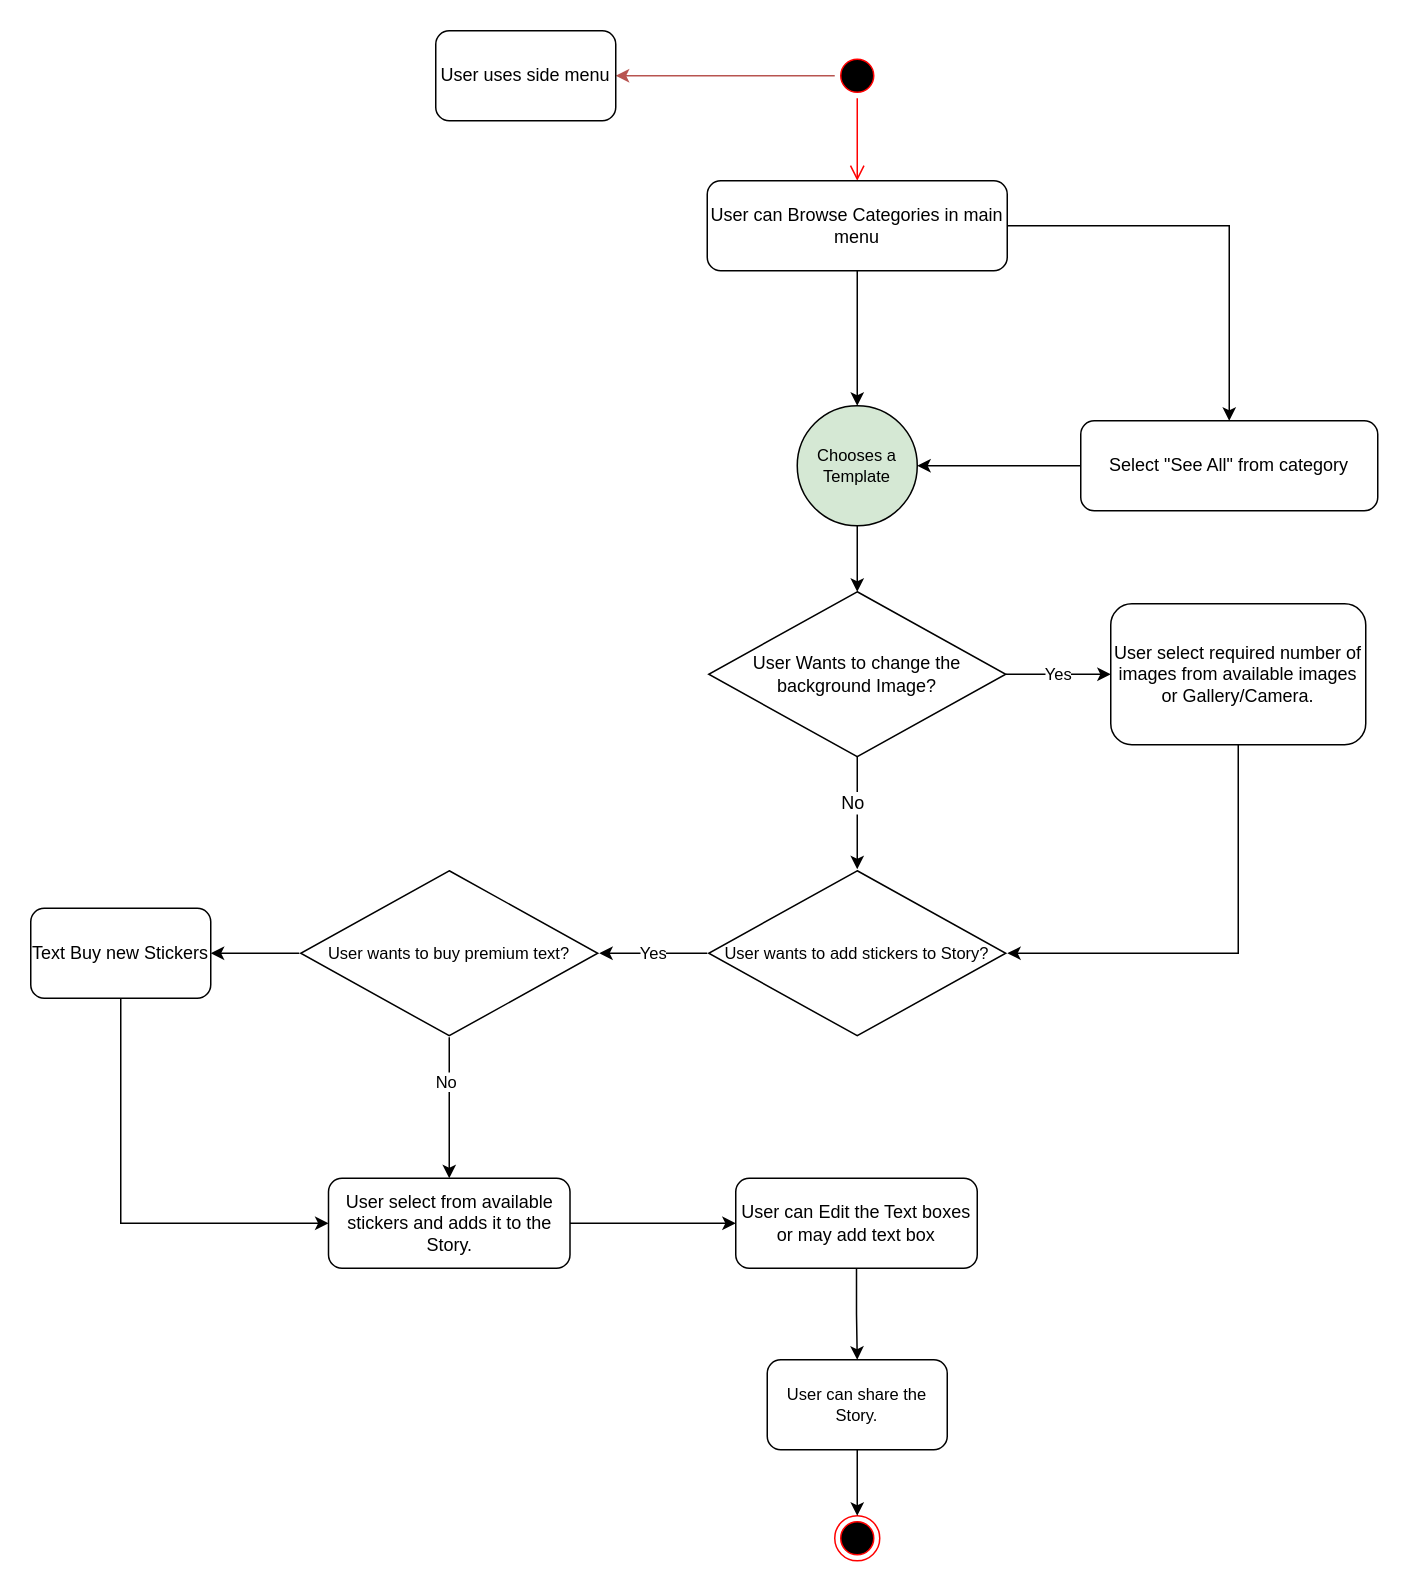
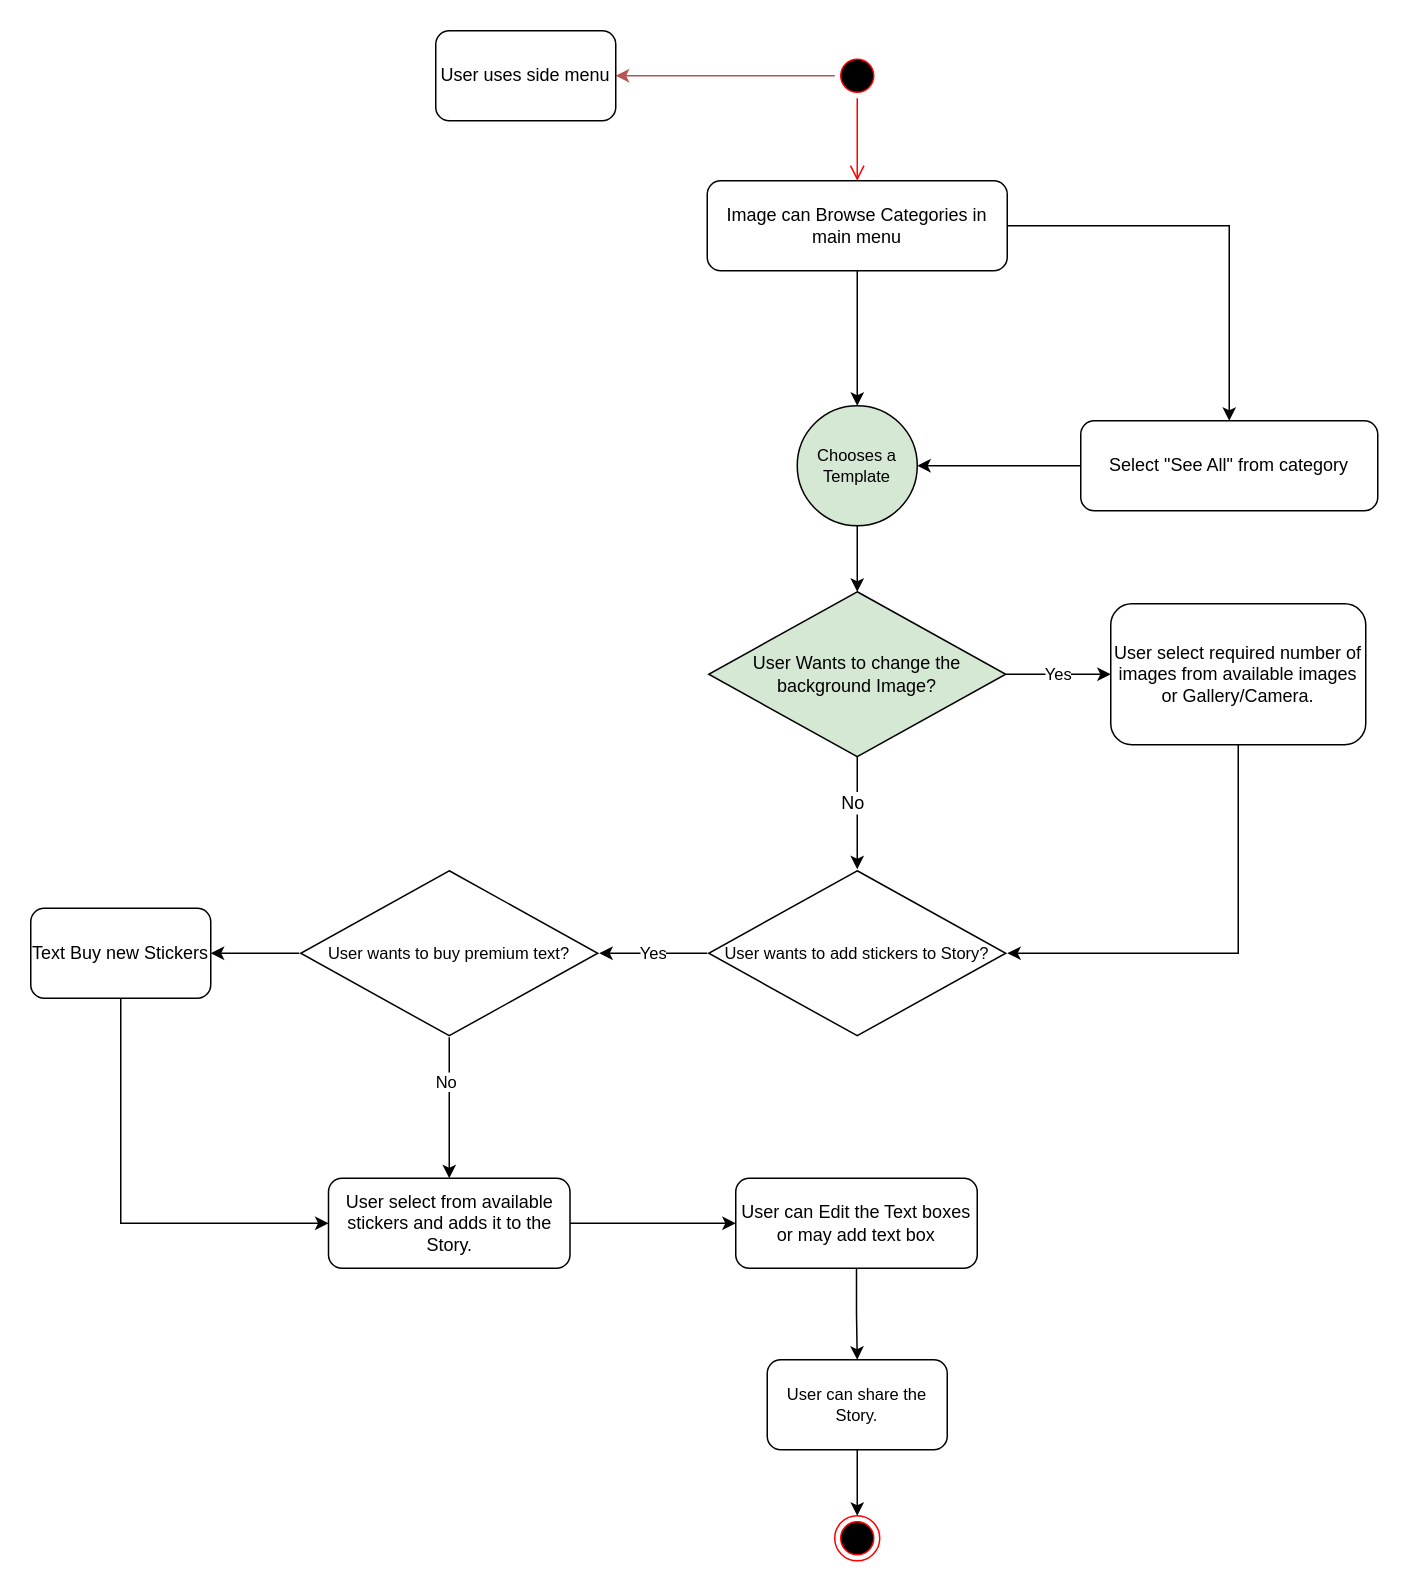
node "User can Browse Categories in main menu": label "User can Browse Categories in main menu" -> "Image can Browse Categories in main menu"
node "User Wants to change the background Image?": fillcolor #ffffff -> #d5e8d4
